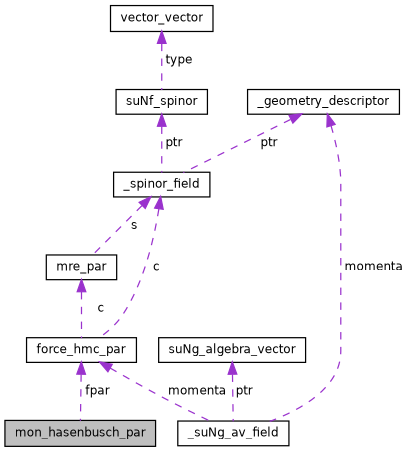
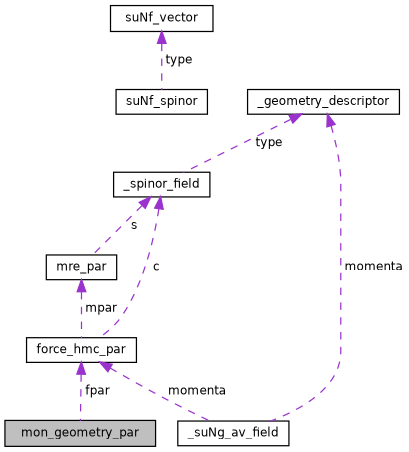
node "vector_vector": label "vector_vector" -> "suNf_vector"
edge "_spinor_field" -> "_geometry_descriptor": label " ptr" -> " type"
edge "_spinor_field" -> "suNf_spinor": removed, label "ptr"
edge "force_hmc_par" -> "mre_par": label " c" -> " mpar"
node "suNg_algebra_vector": removed
node "mon_hasenbusch_par": label "mon_hasenbusch_par" -> "mon_geometry_par"
